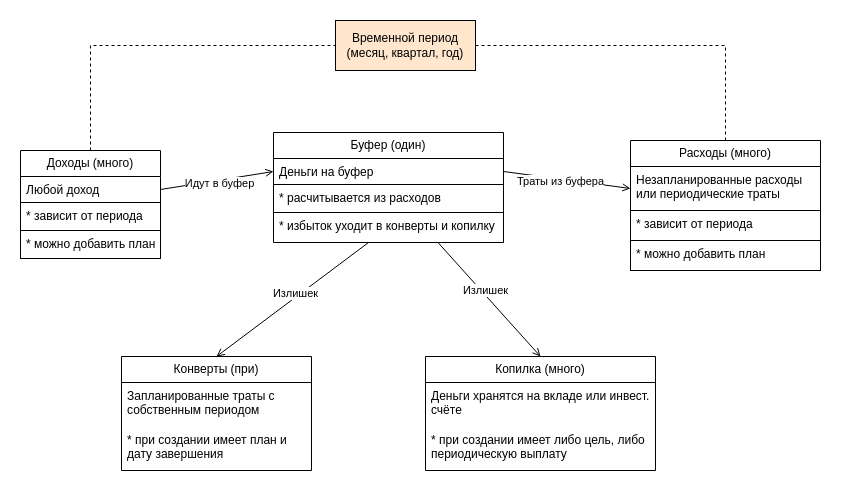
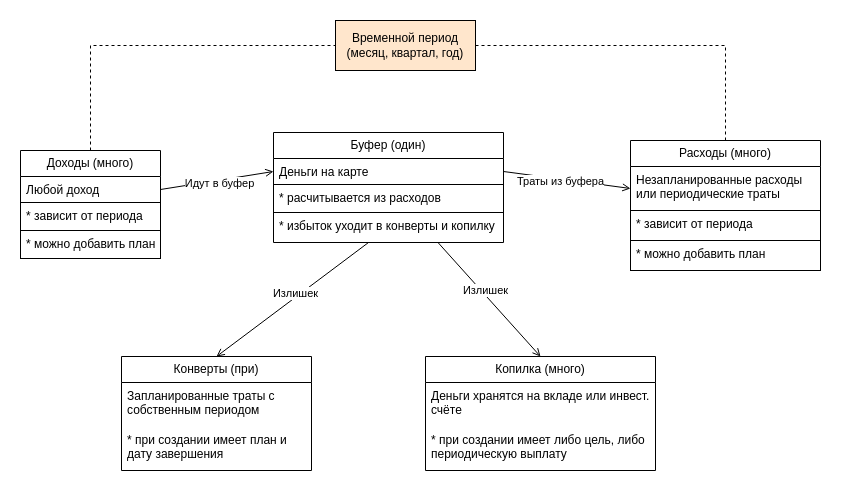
node "Деньги на буфер": label "Деньги на буфер" -> "Деньги на карте"
